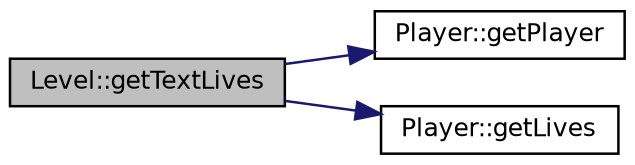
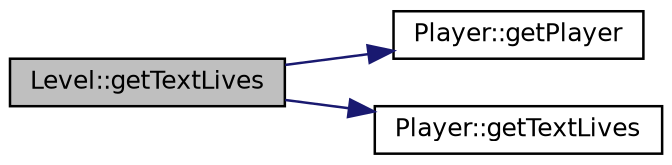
node "Player::getLives": label "Player::getLives" -> "Player::getTextLives"
